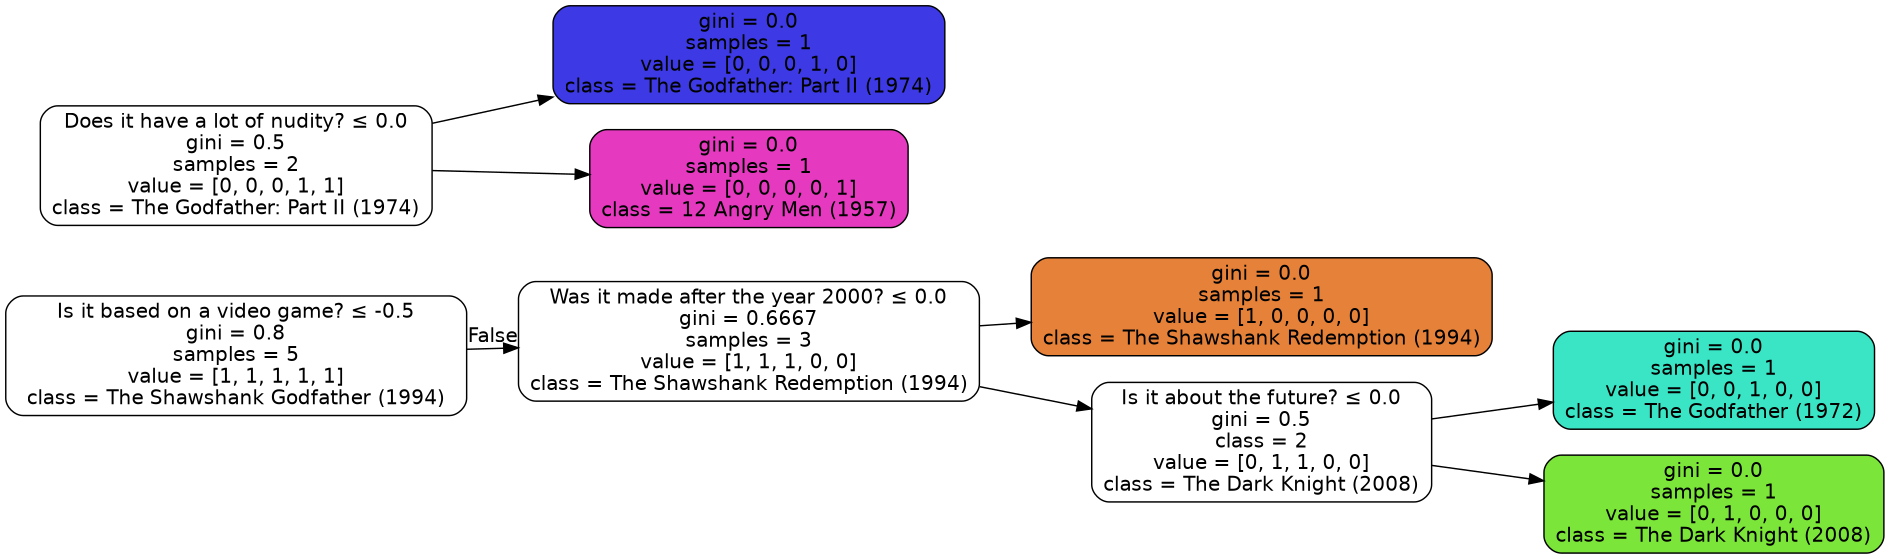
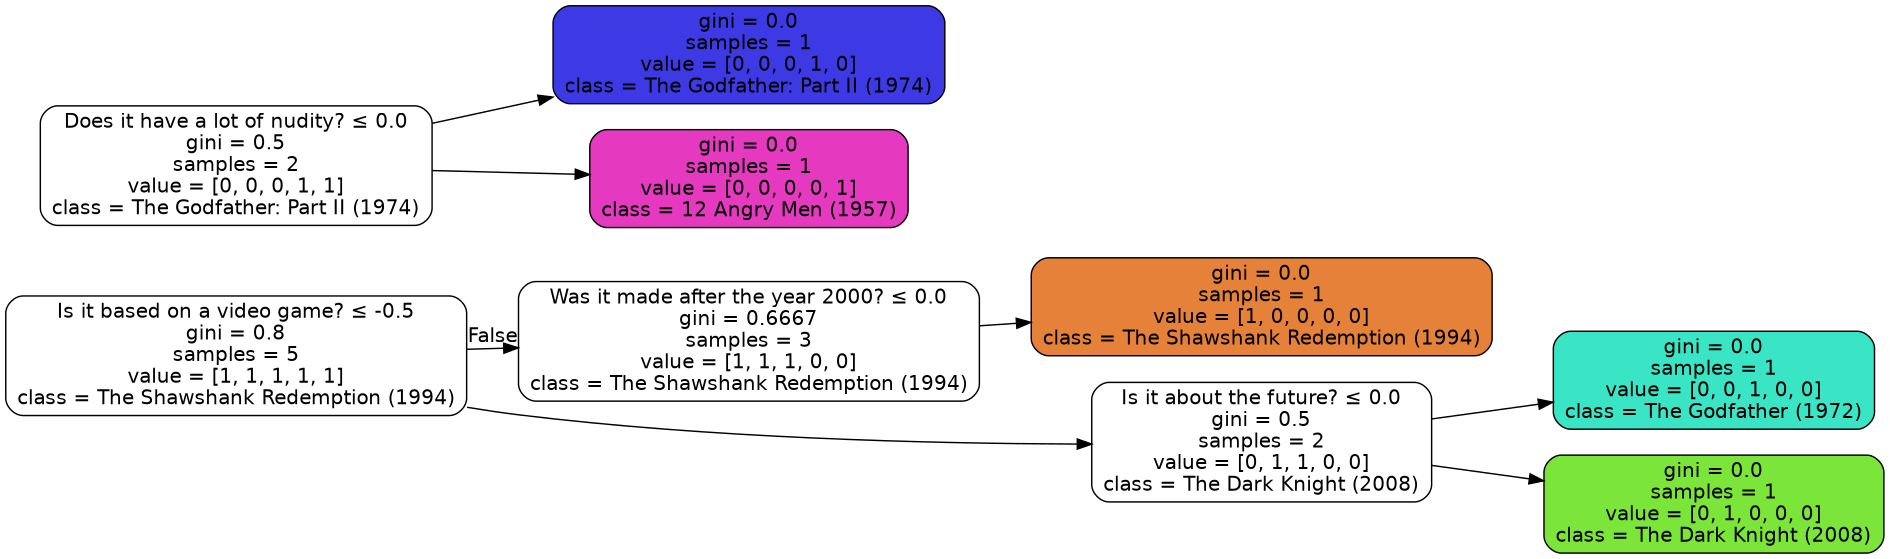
edge "Was it made after the year 2000? ≤ 0.0" -> "Is it about the future? ≤ 0.0": now "Is it based on a video game? ≤ -0.5" -> "Is it about the future? ≤ 0.0"
node "Is it based on a video game? ≤ -0.5": text "class = The Shawshank Godfather (1994)" -> "class = The Shawshank Redemption (1994)"
node "Is it about the future? ≤ 0.0": text "class = 2" -> "samples = 2"
